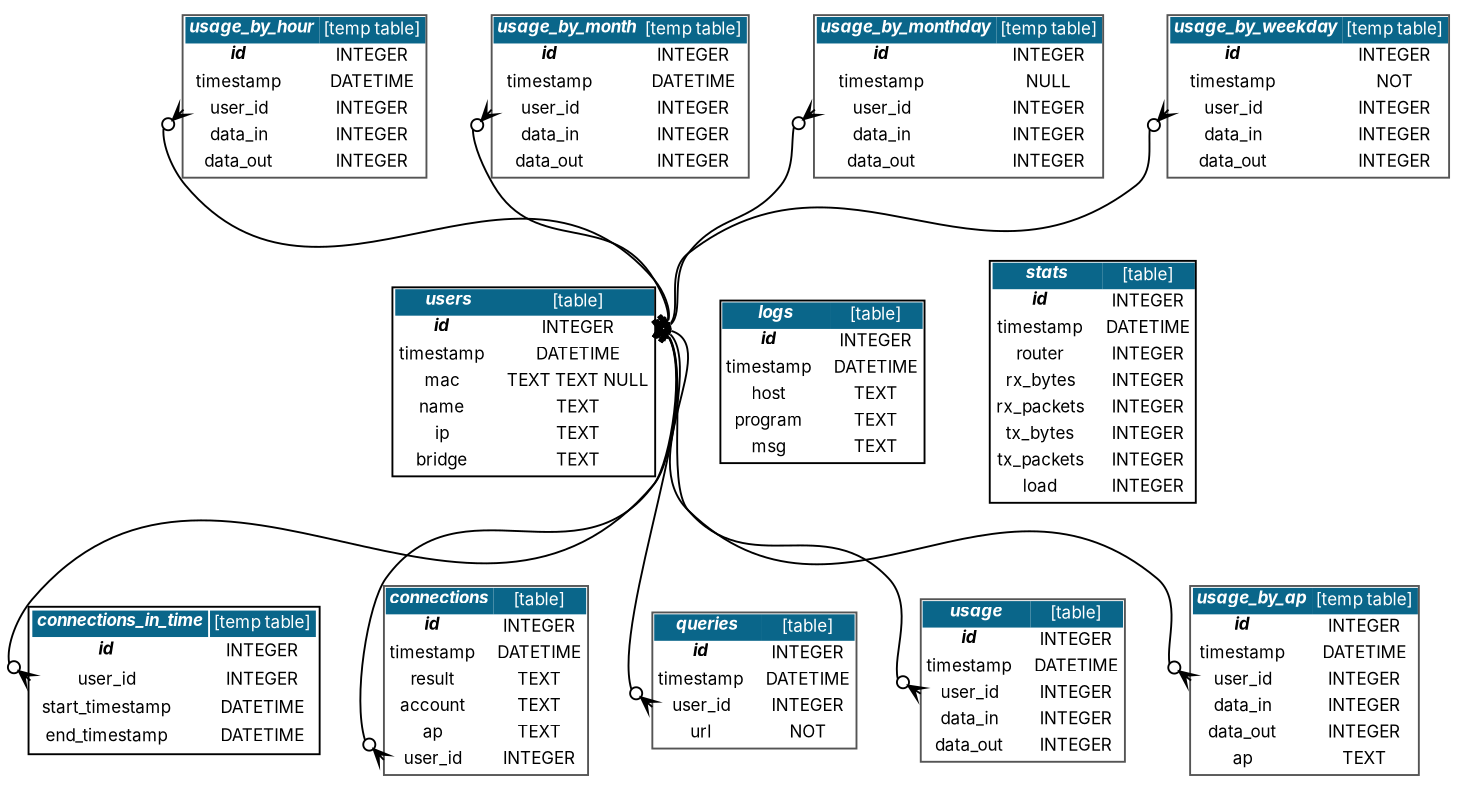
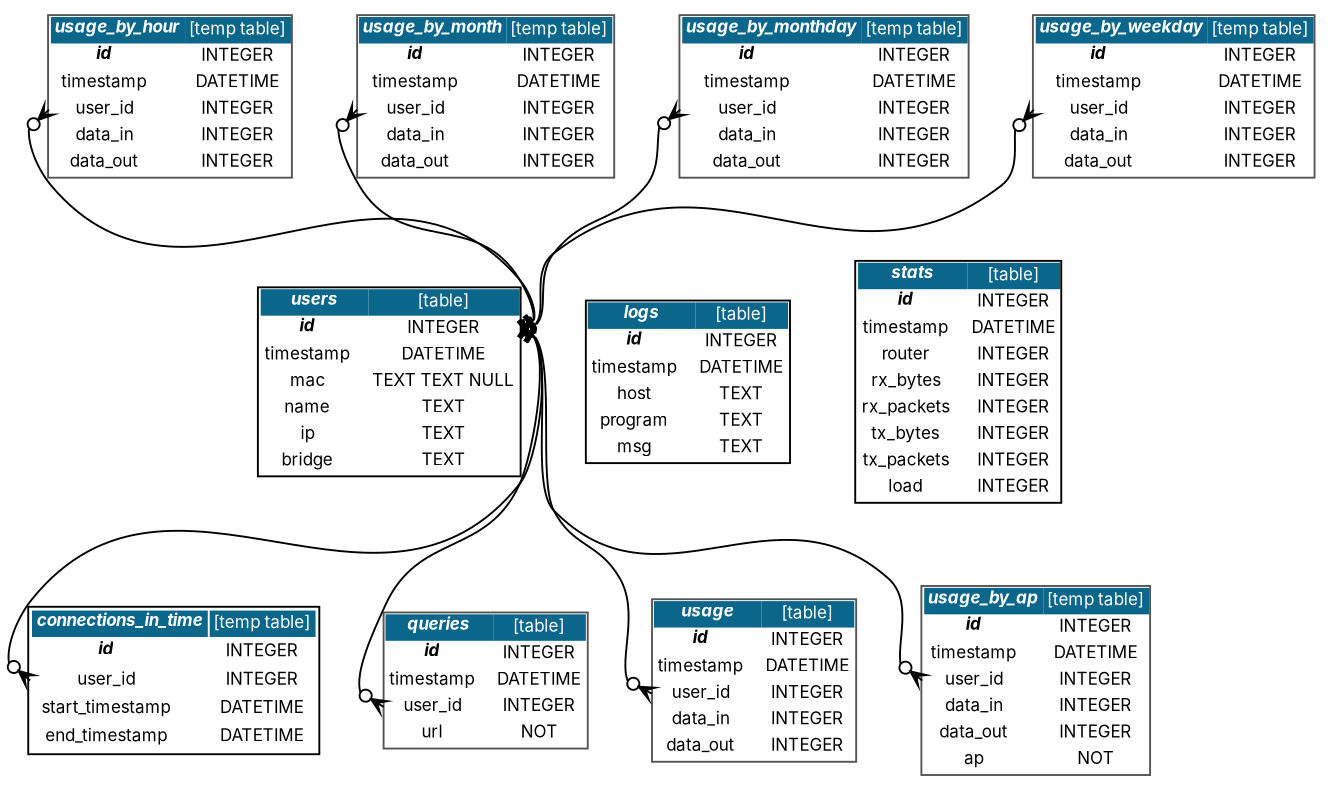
node "usage_by_monthday": text "NULL" -> "DATETIME"
node "usage_by_weekday": text "NOT" -> "DATETIME"
node "connections": removed
node "usage_by_ap": text "TEXT" -> "NOT"
